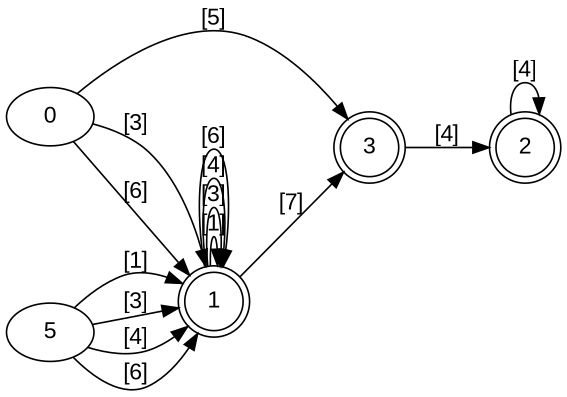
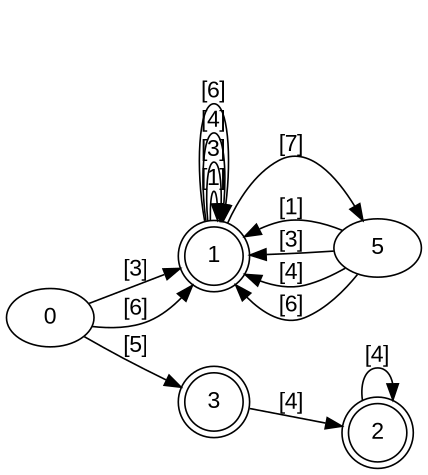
edge "1" -> "3": now "1" -> "5"
